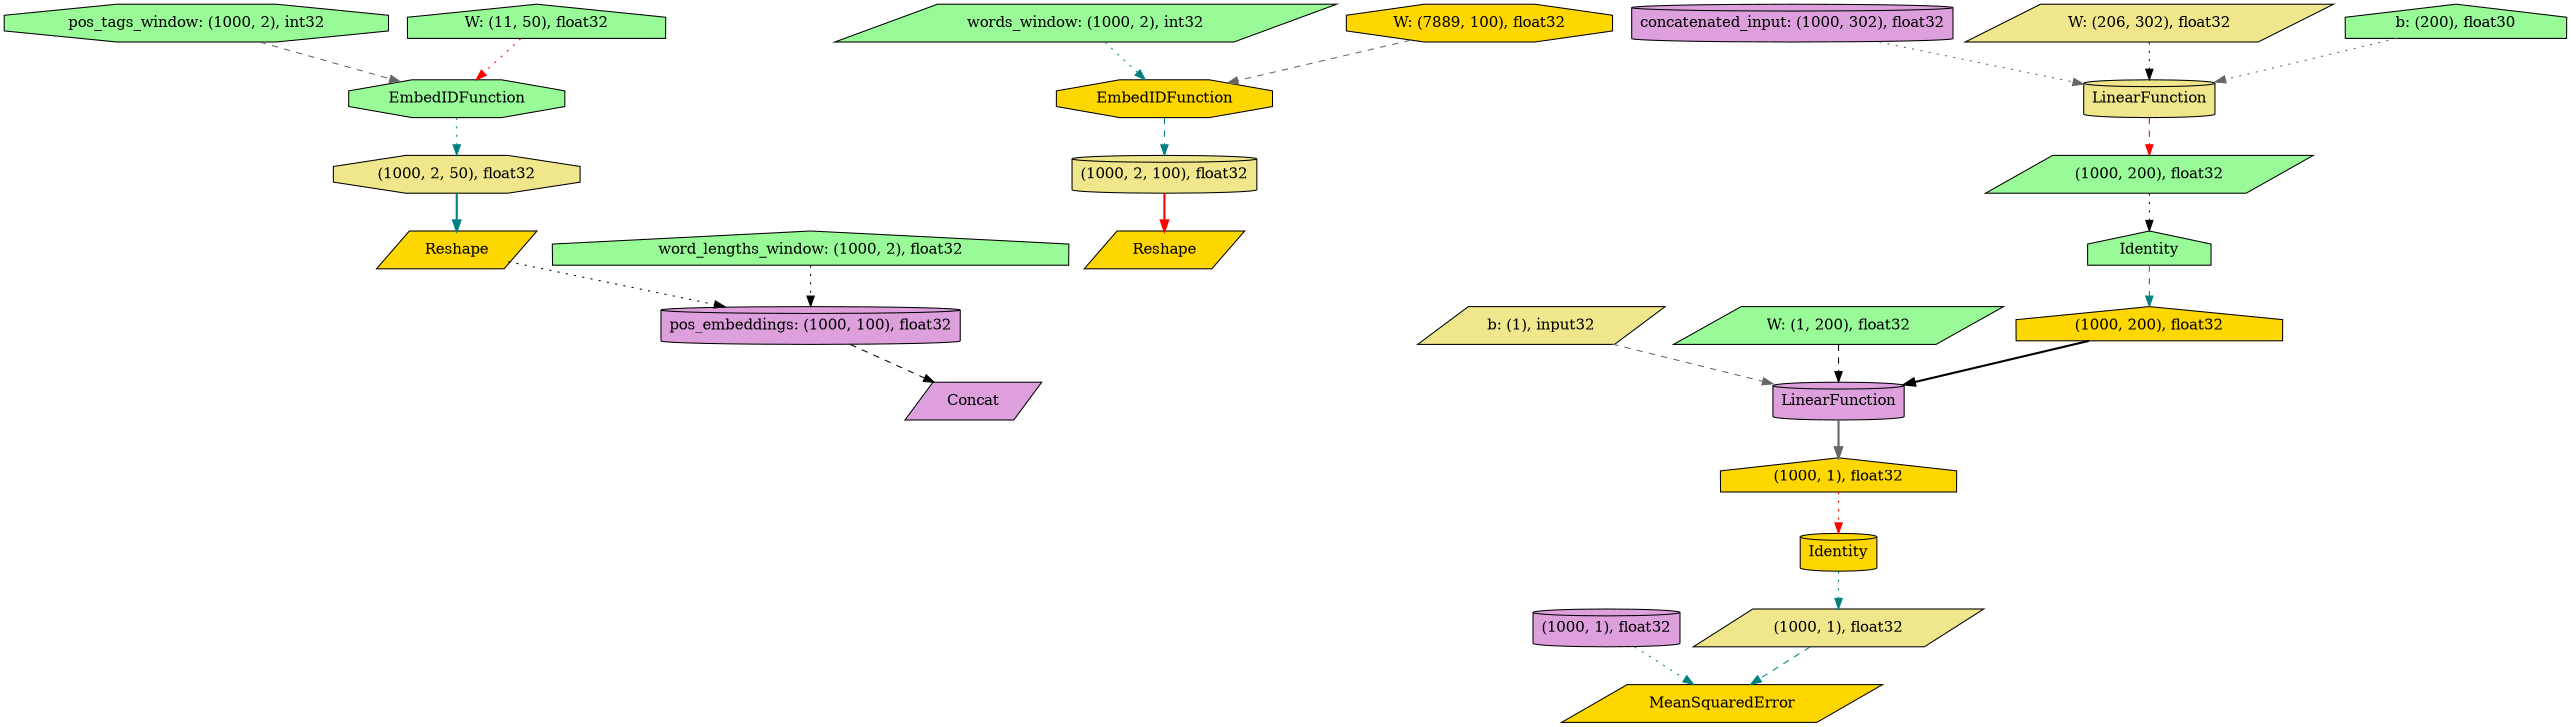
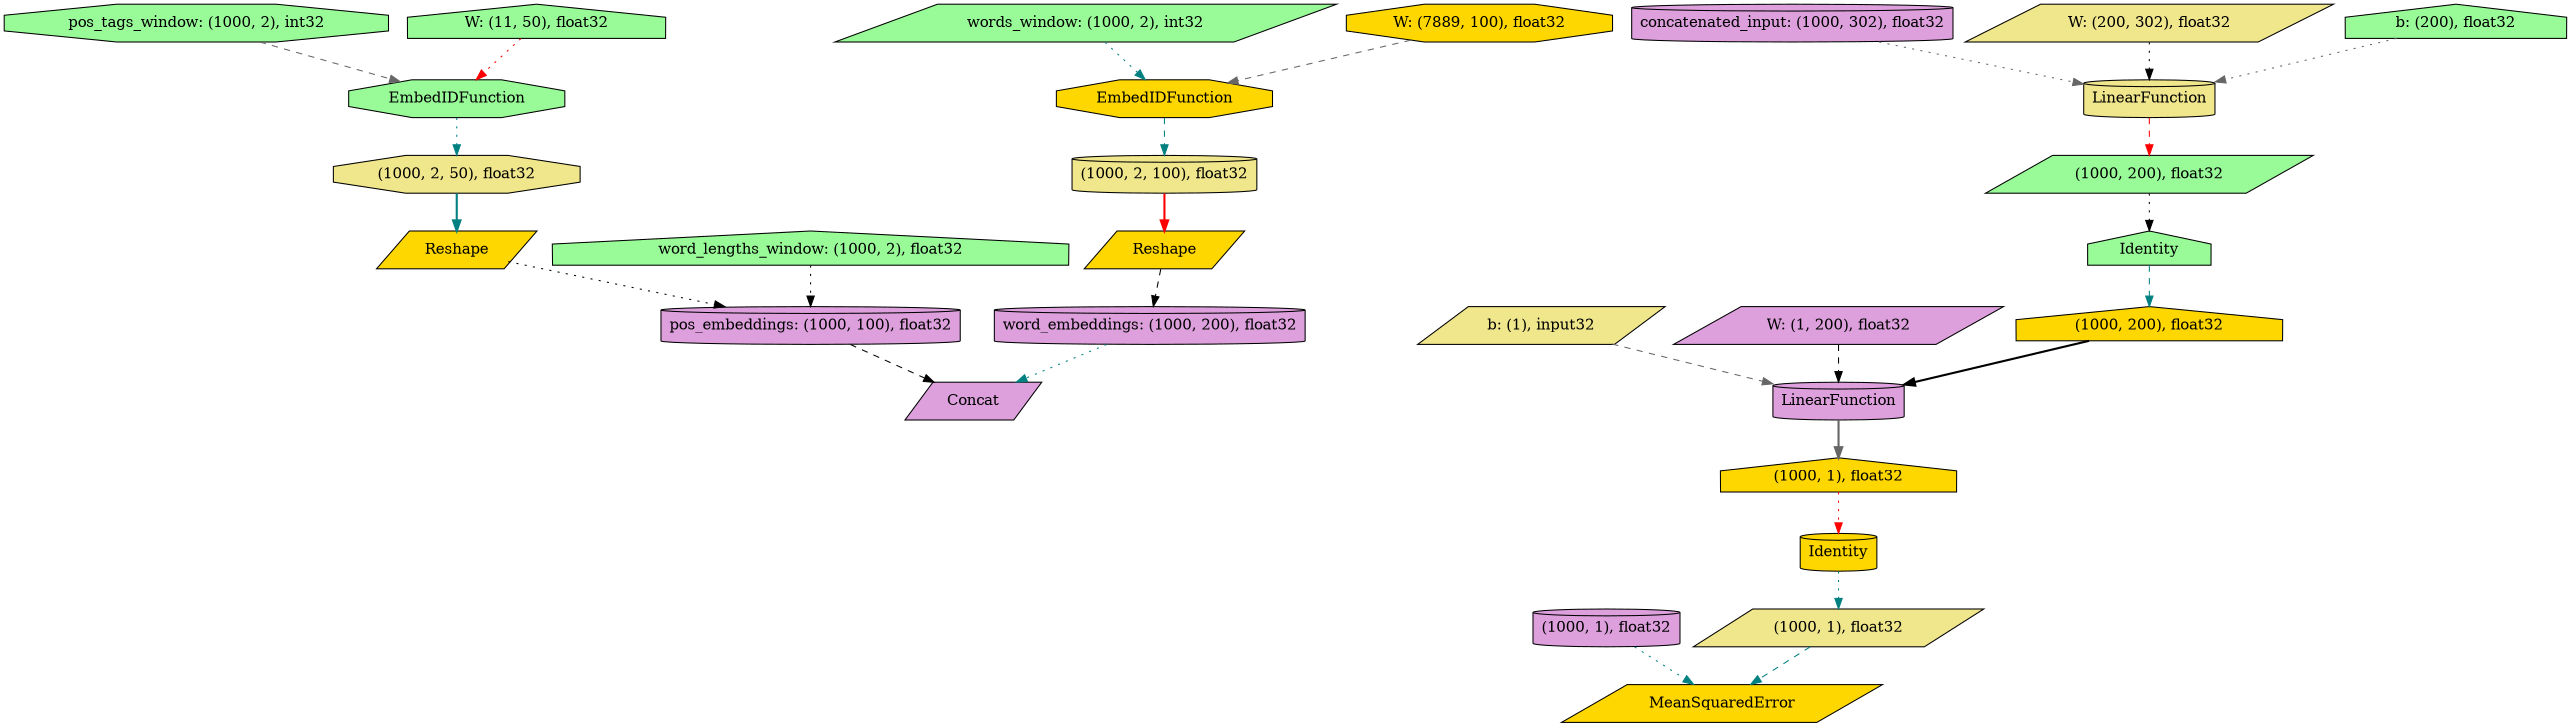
node "W: (206, 302), float32": label "W: (206, 302), float32" -> "W: (200, 302), float32"
node "b: (200), float30": label "b: (200), float30" -> "b: (200), float32"
node "word_embeddings: (1000, 200), float32": added
node "W: (1, 200), float32": fillcolor palegreen -> plum
